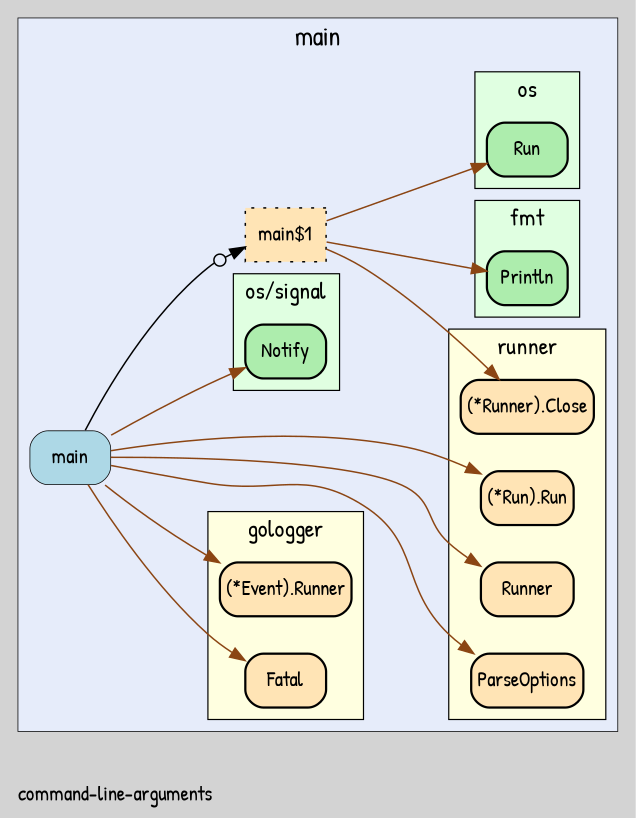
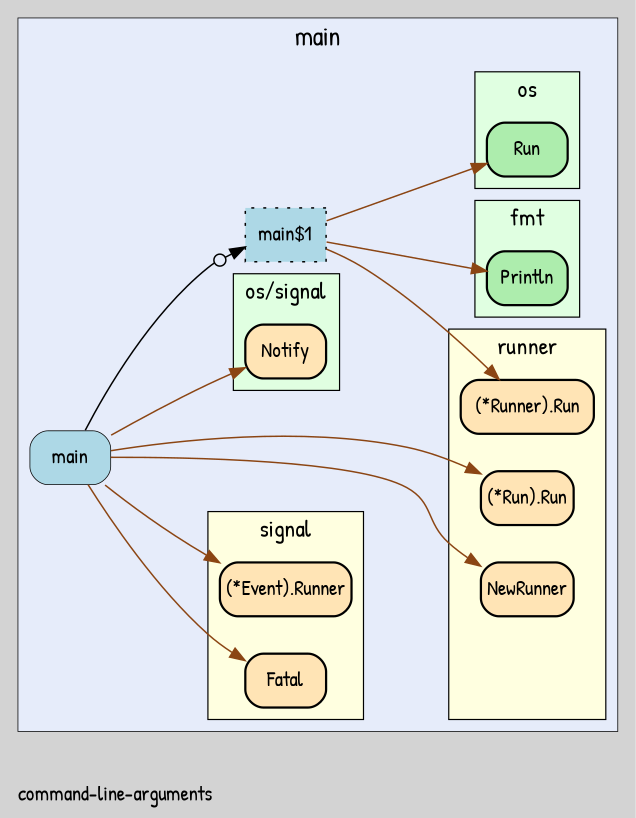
node "main$1": fillcolor moccasin -> lightblue
node "Notify": fillcolor #adedad -> moccasin
node "(*Runner).Close": label "(*Runner).Close" -> "(*Runner).Run"
cluster "gologger": label "gologger" -> "signal"
node "Runner": label "Runner" -> "NewRunner"
node "ParseOptions": removed
